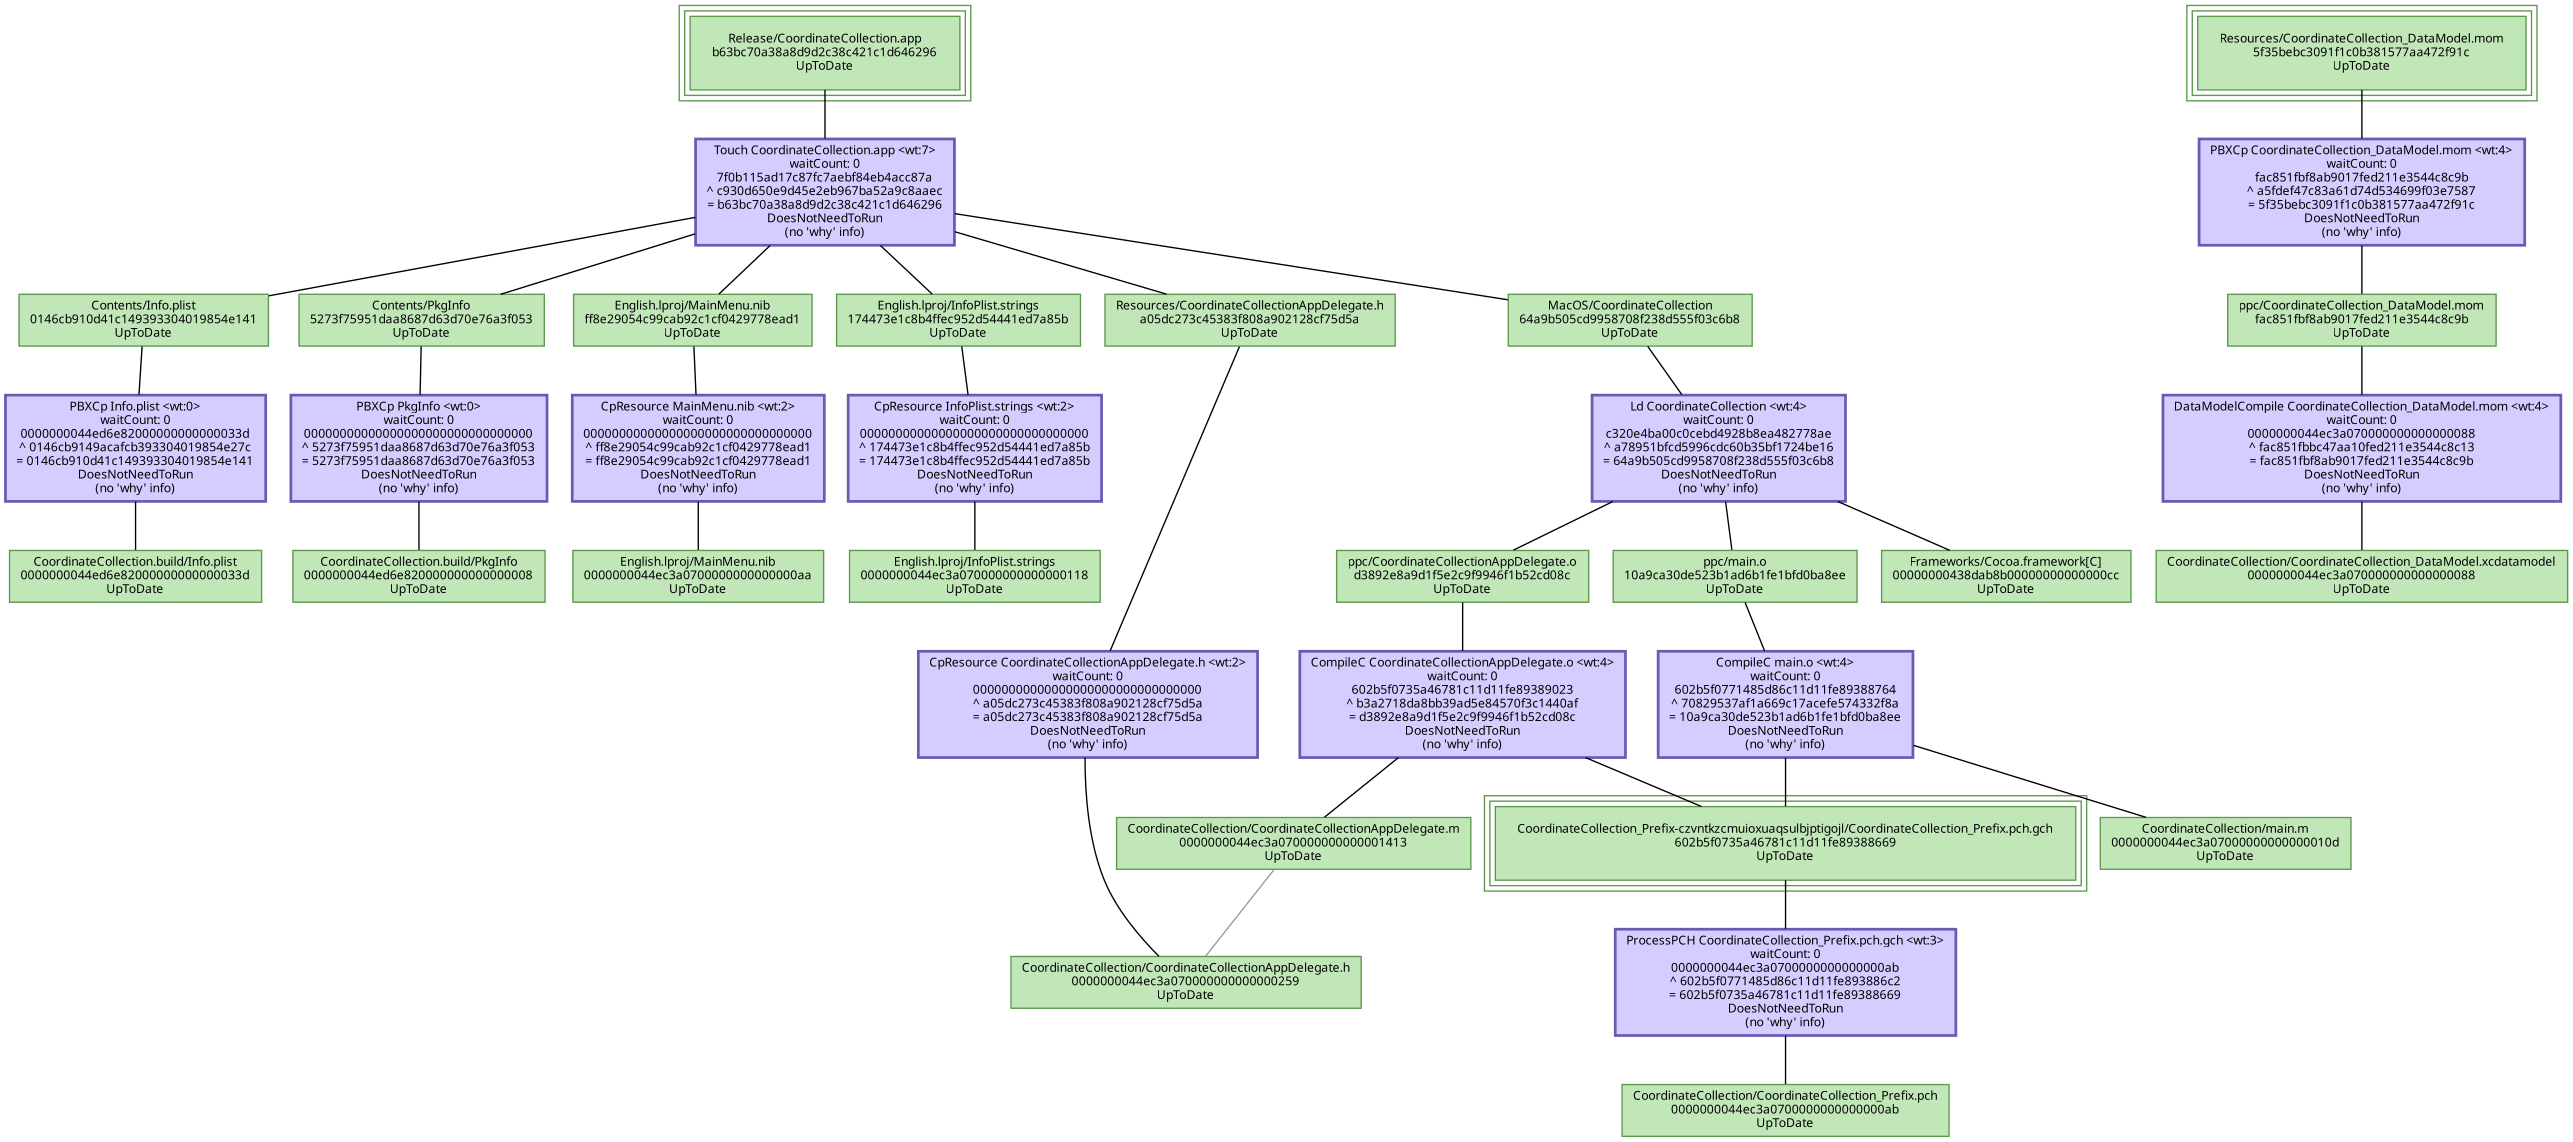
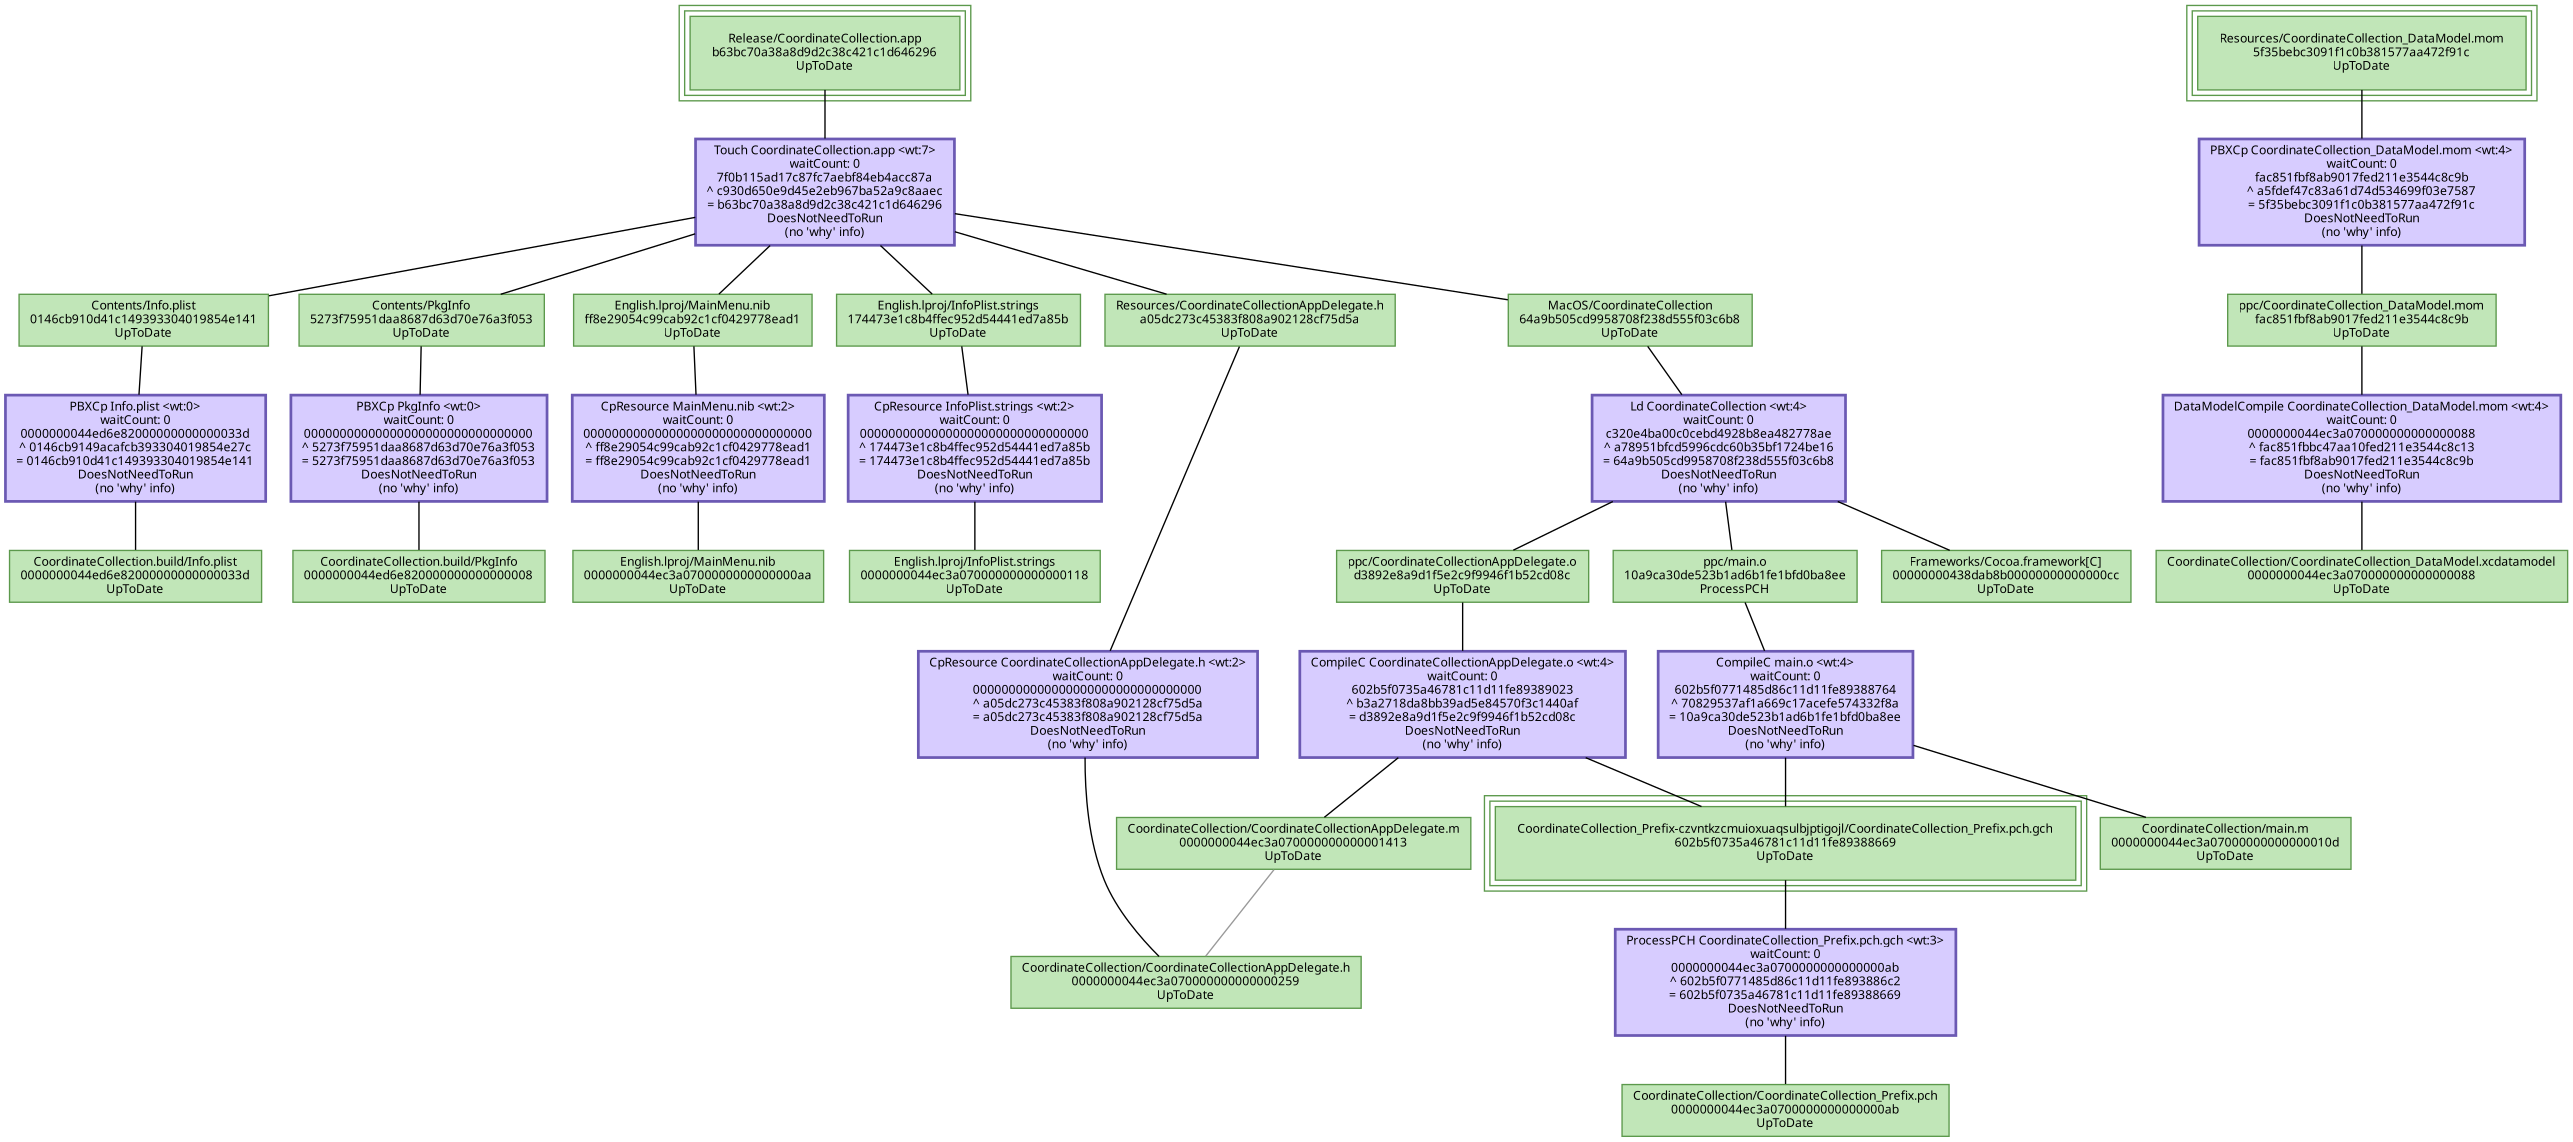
node "ppc/main.o 10a9ca30de523b1ad6b1fe1bfd0ba8ee UpToDate": label "ppc/main.o 10a9ca30de523b1ad6b1fe1bfd0ba8ee UpToDate" -> "ppc/main.o 10a9ca30de523b1ad6b1fe1bfd0ba8ee ProcessPCH"
